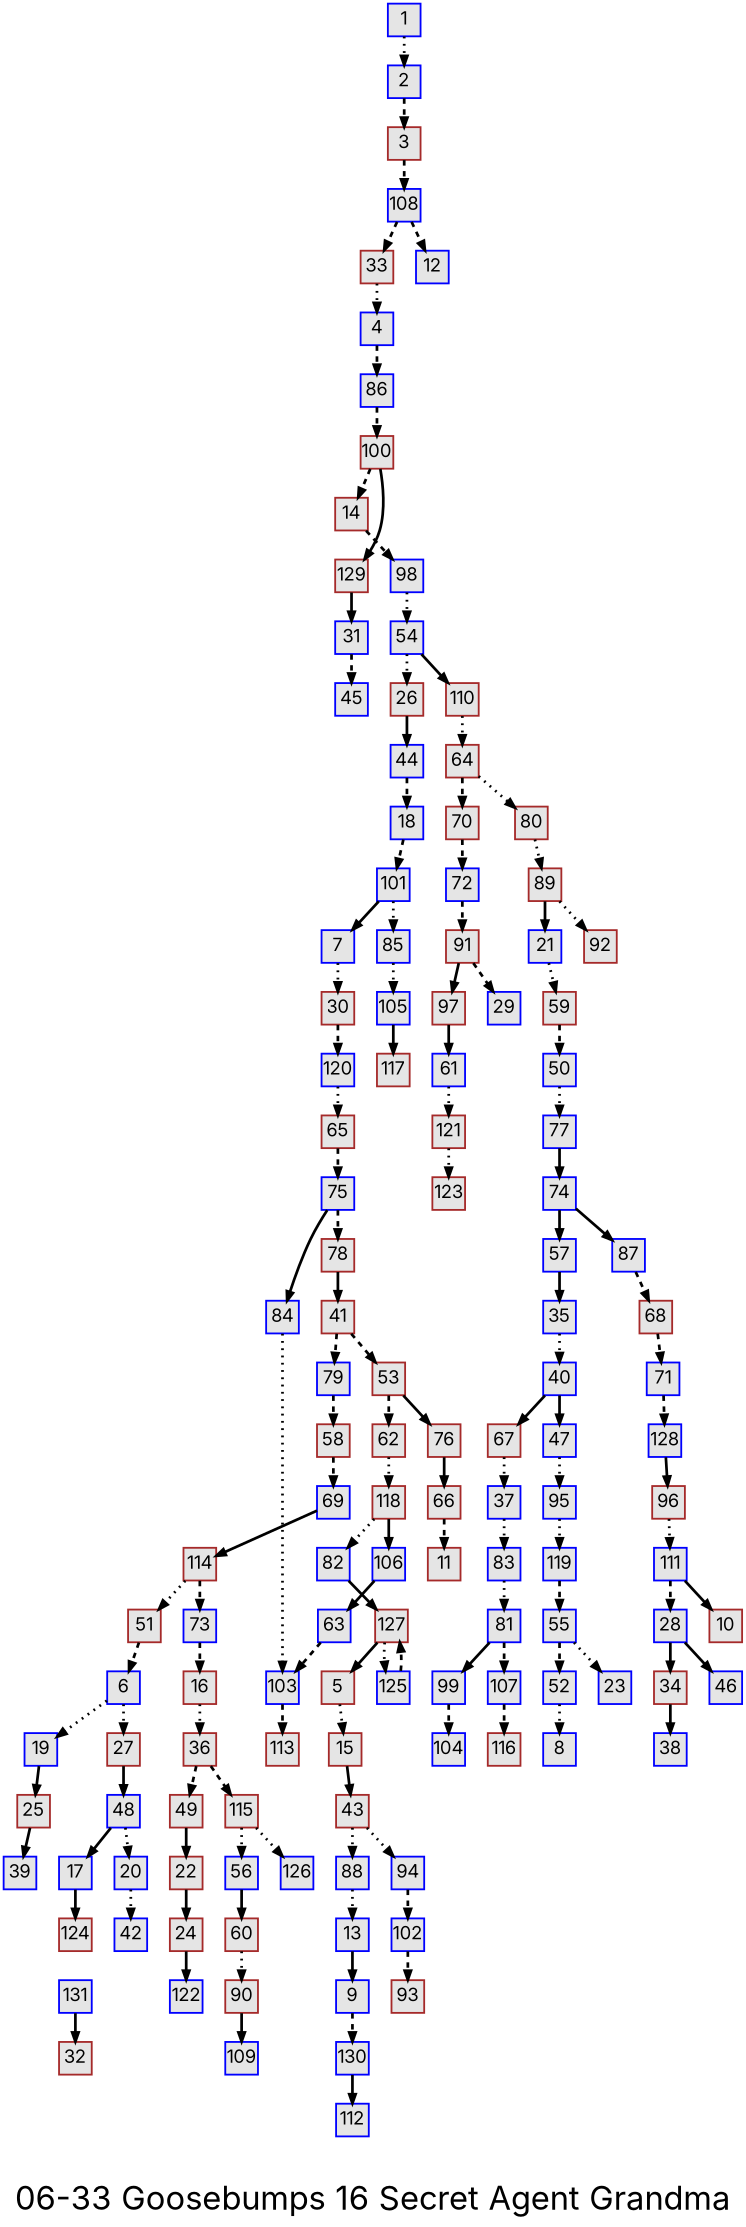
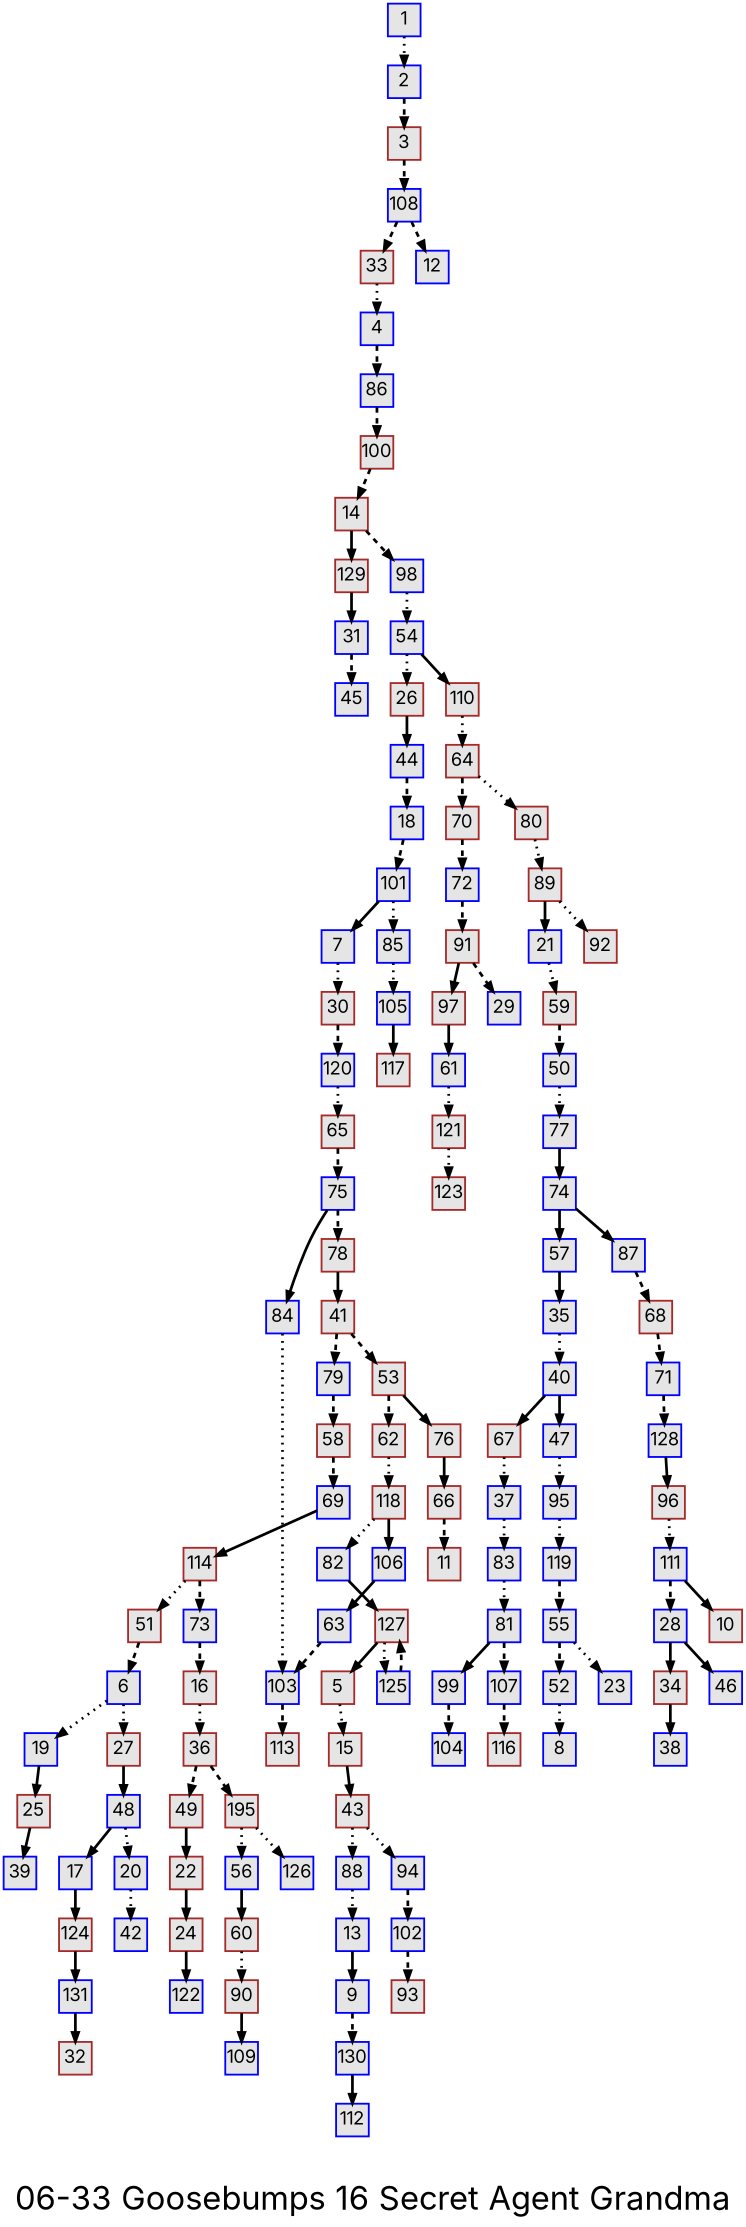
edge "100" -> "129": now "14" -> "129"
node "115": label "115" -> "195"
edge "124" -> "131": added
